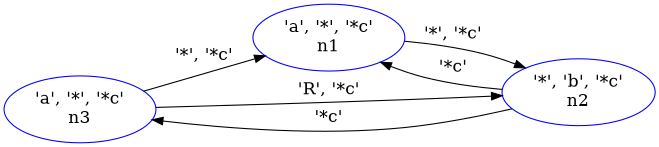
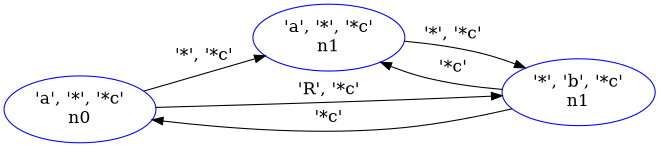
node "'*', 'b', '*c' n2": label "'*', 'b', '*c' n2" -> "'*', 'b', '*c' n1"
node "'a', '*', '*c' n3": label "'a', '*', '*c' n3" -> "'a', '*', '*c' n0"
